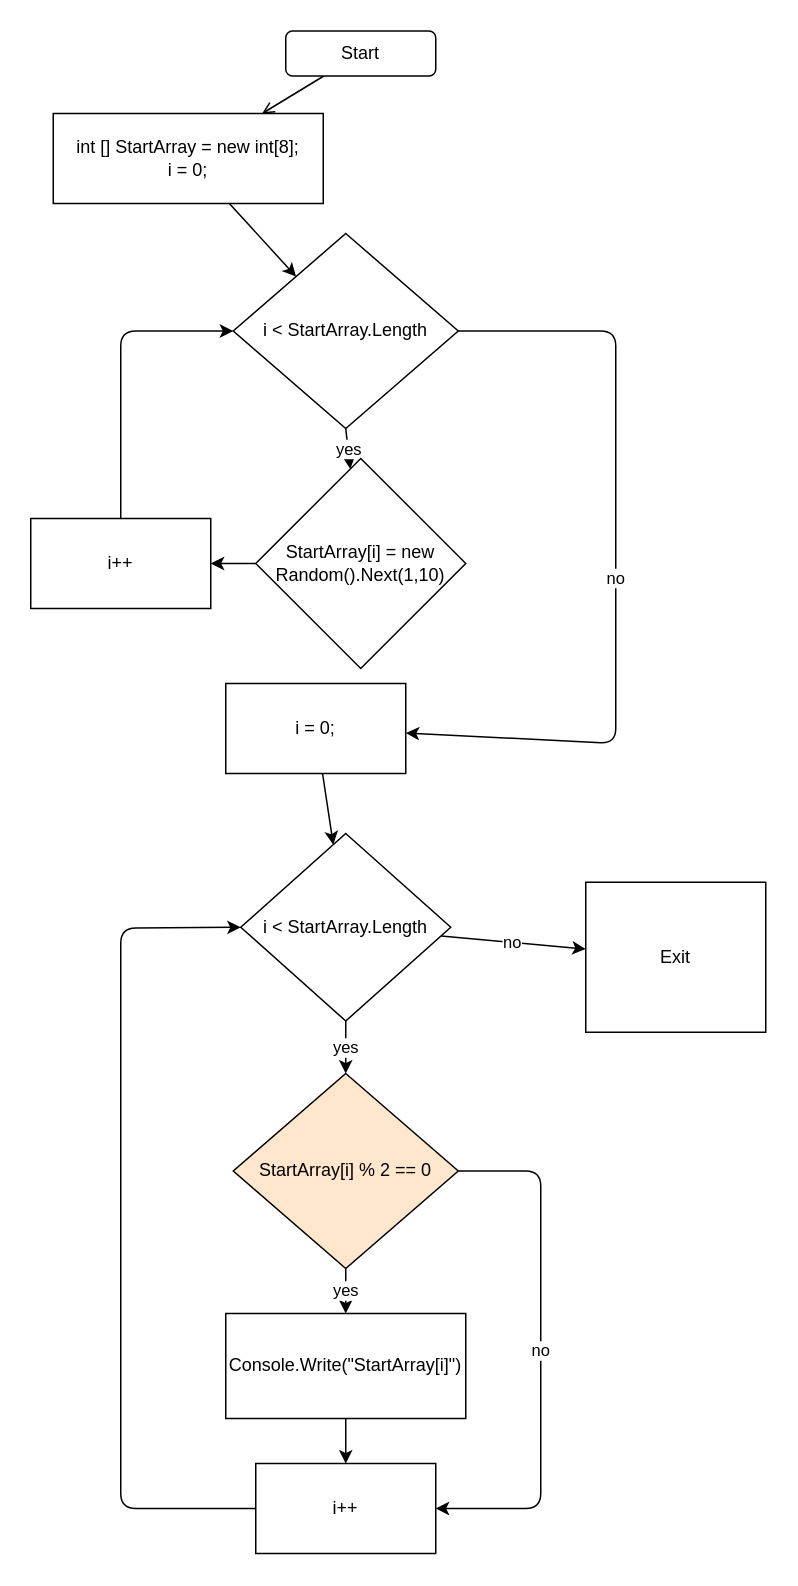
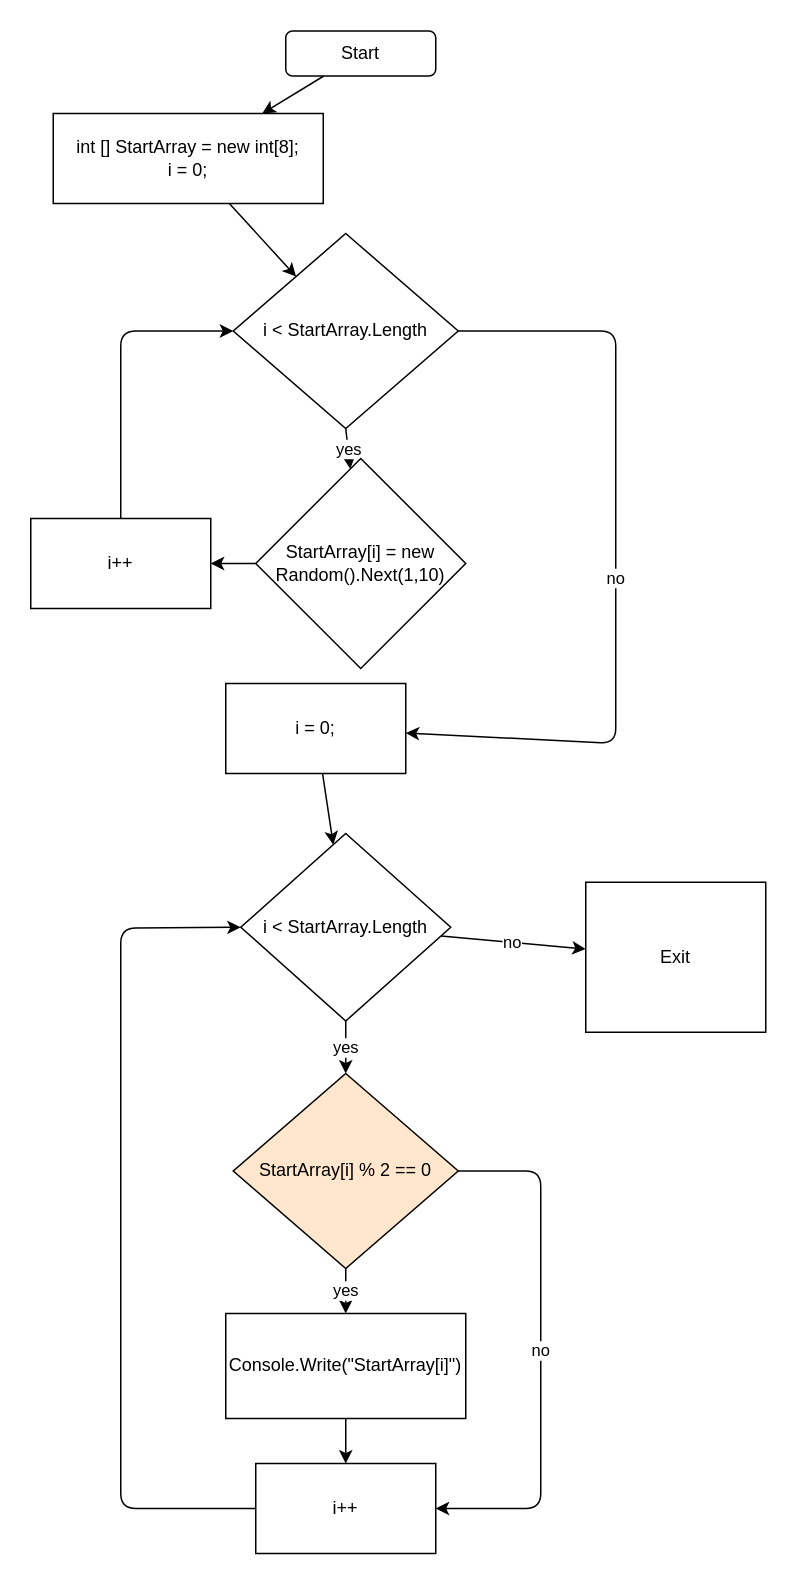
edge "Start" -> "int [] StartArray = new int[8]; i = 0;": arrowhead open -> classic
